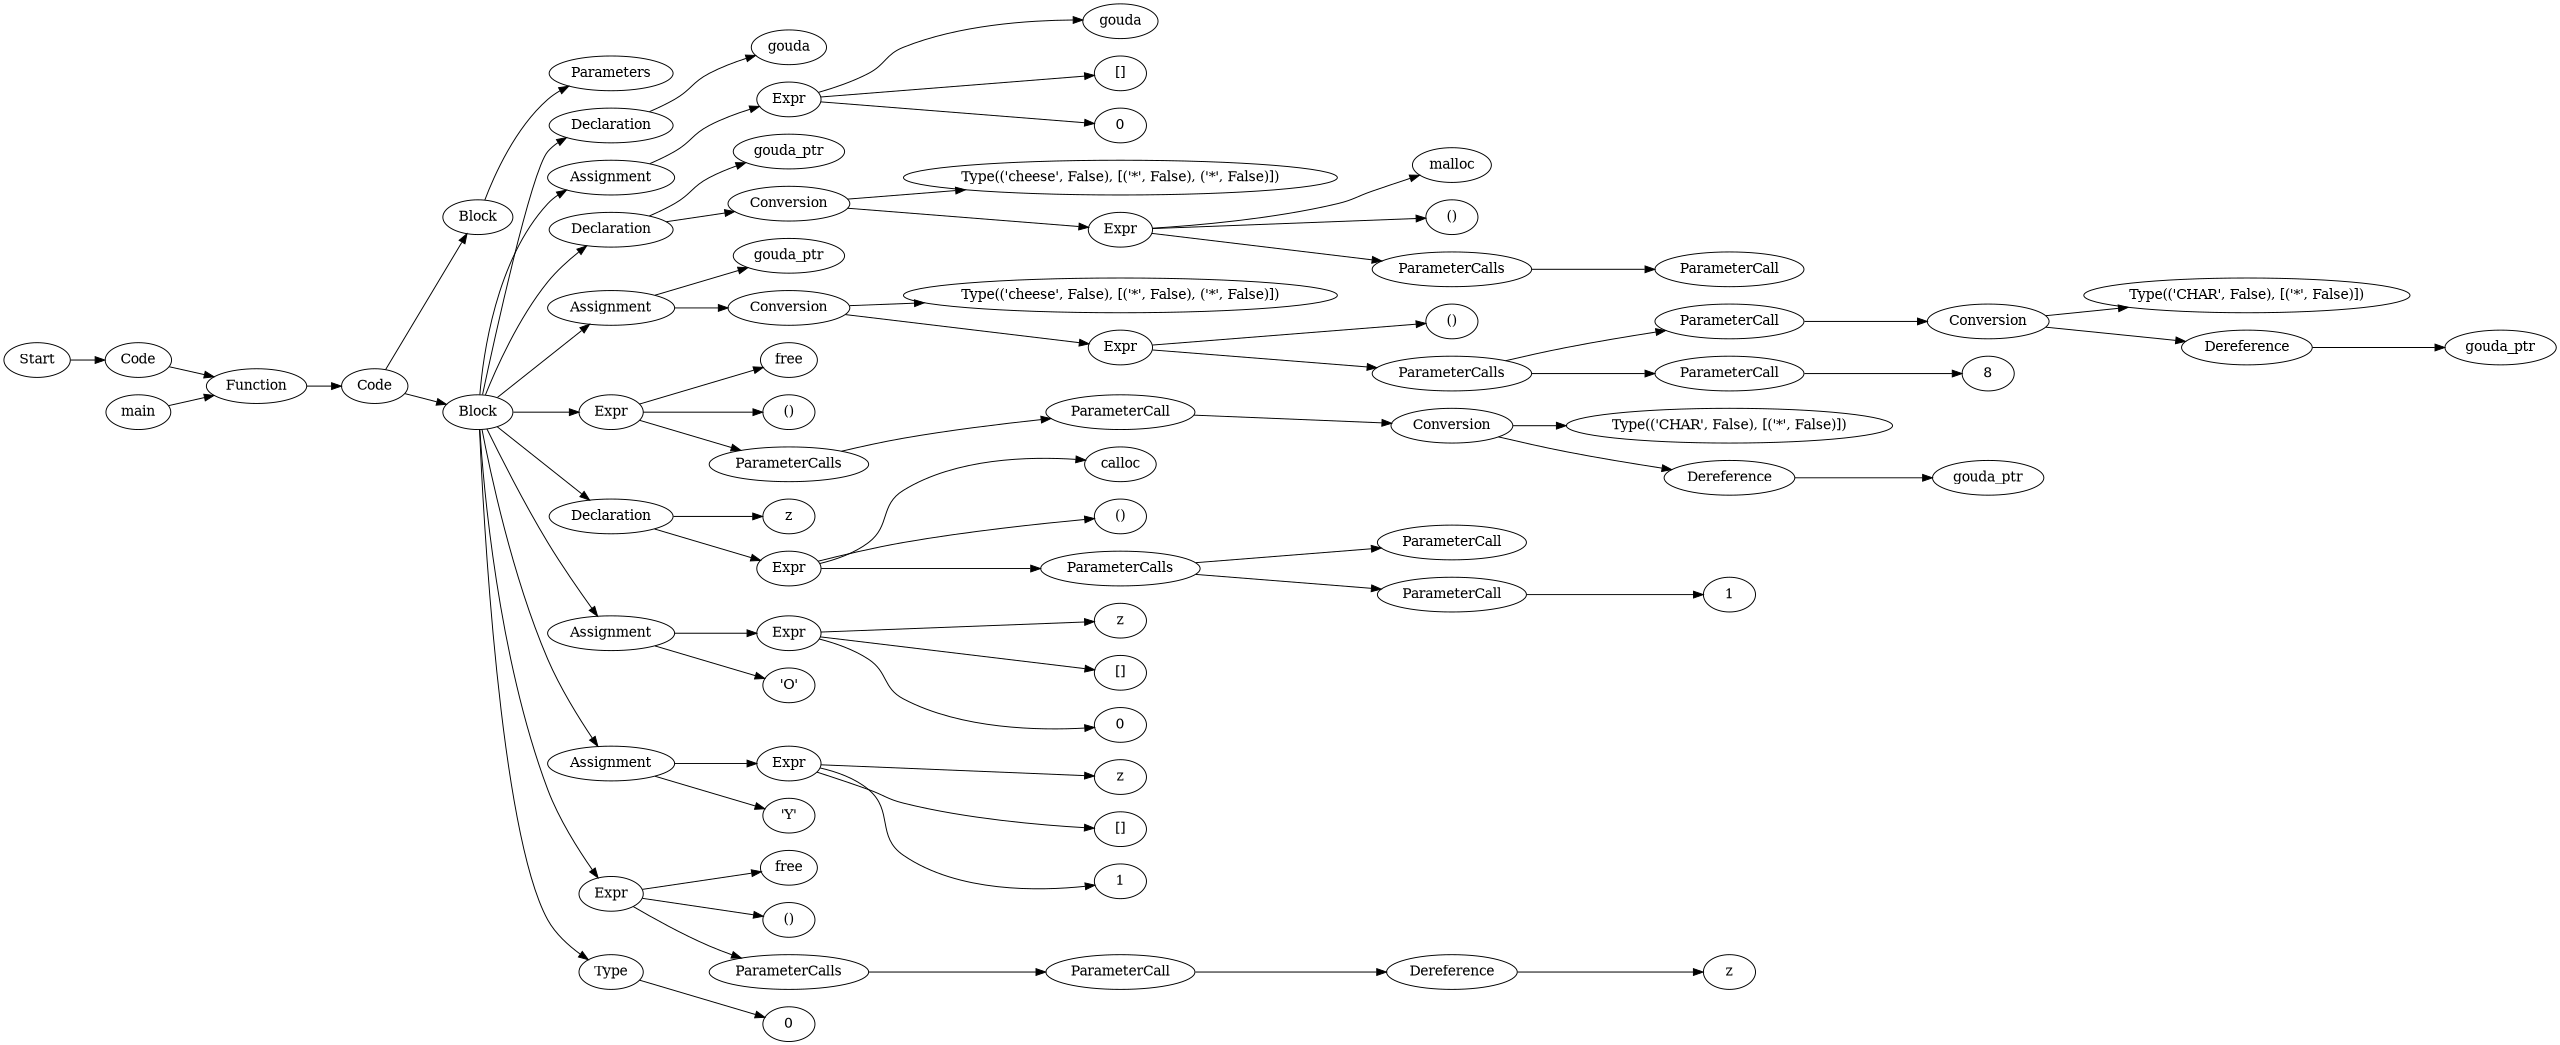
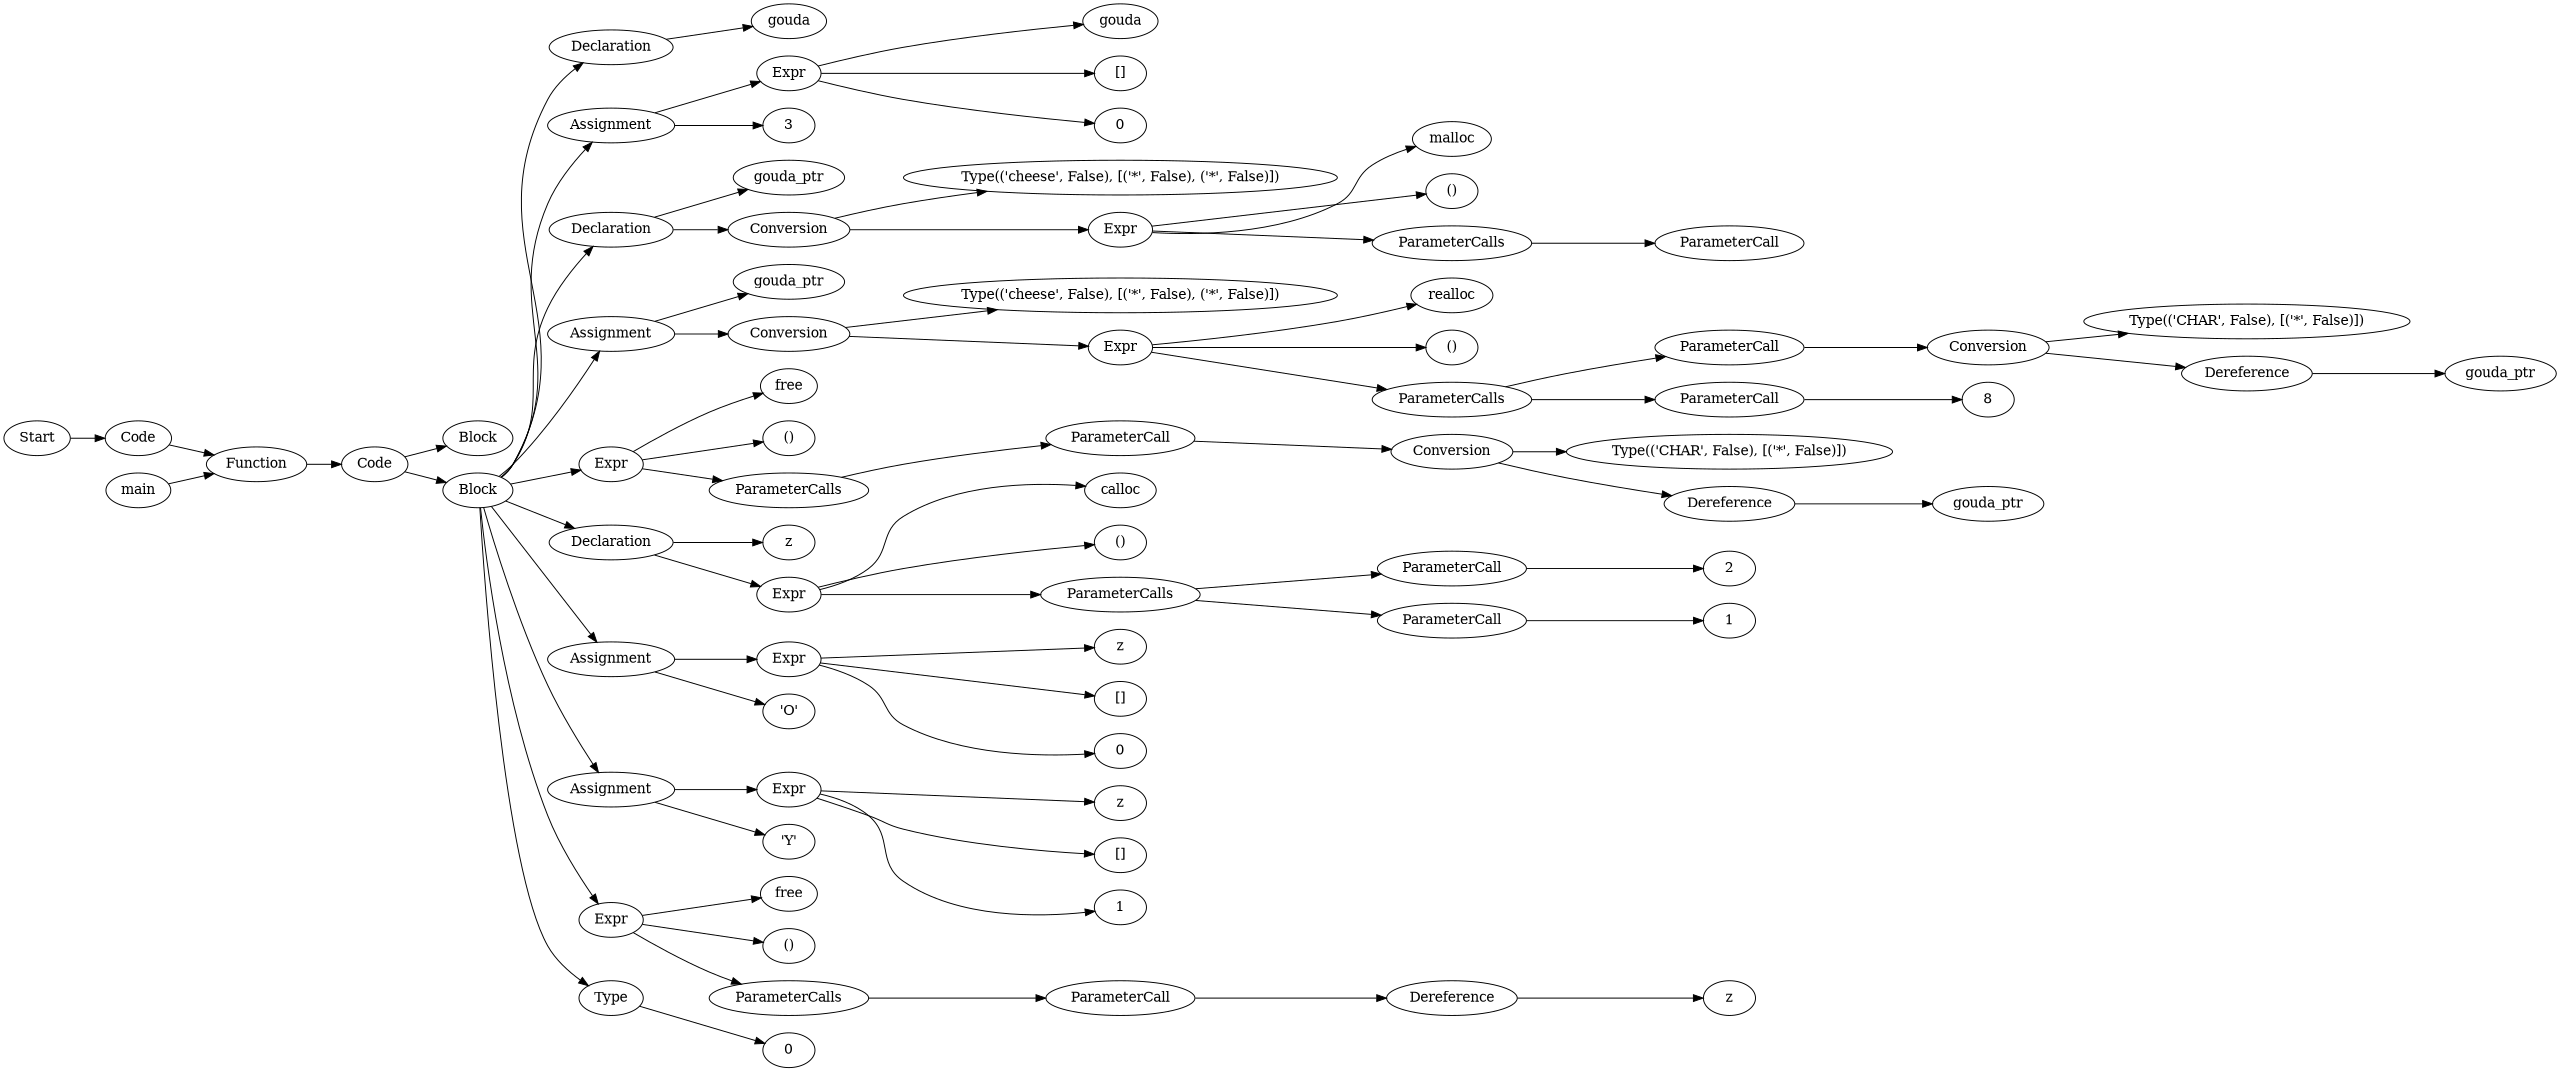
node "Parameters": removed
node "3": added
node "realloc": added
node "2": added
